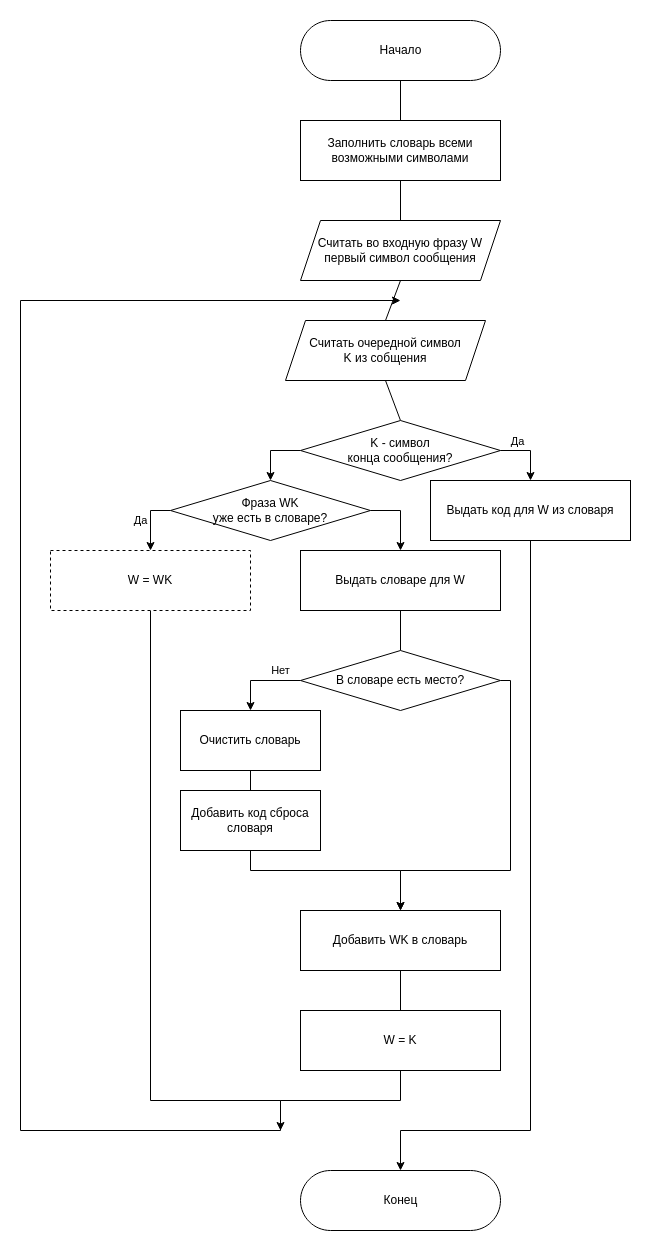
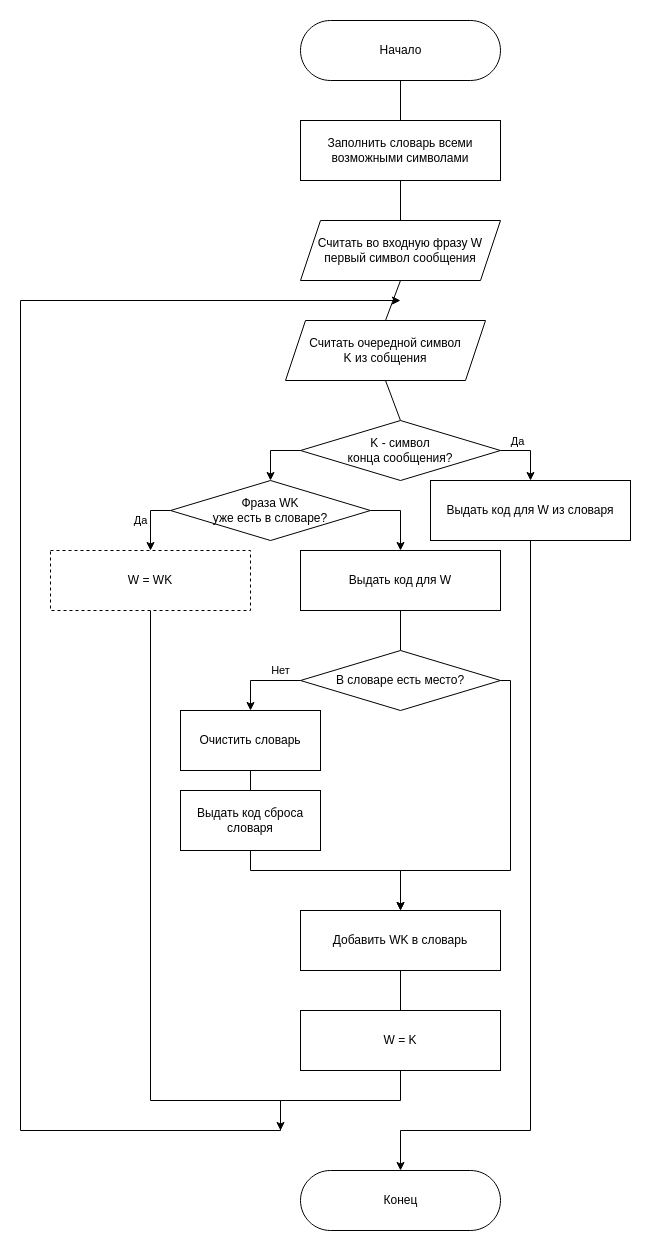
node "Выдать словаре для W": label "Выдать словаре для W" -> "Выдать код для W"
node "Добавить код сброса словаря": label "Добавить код сброса словаря" -> "Выдать код сброса словаря"
